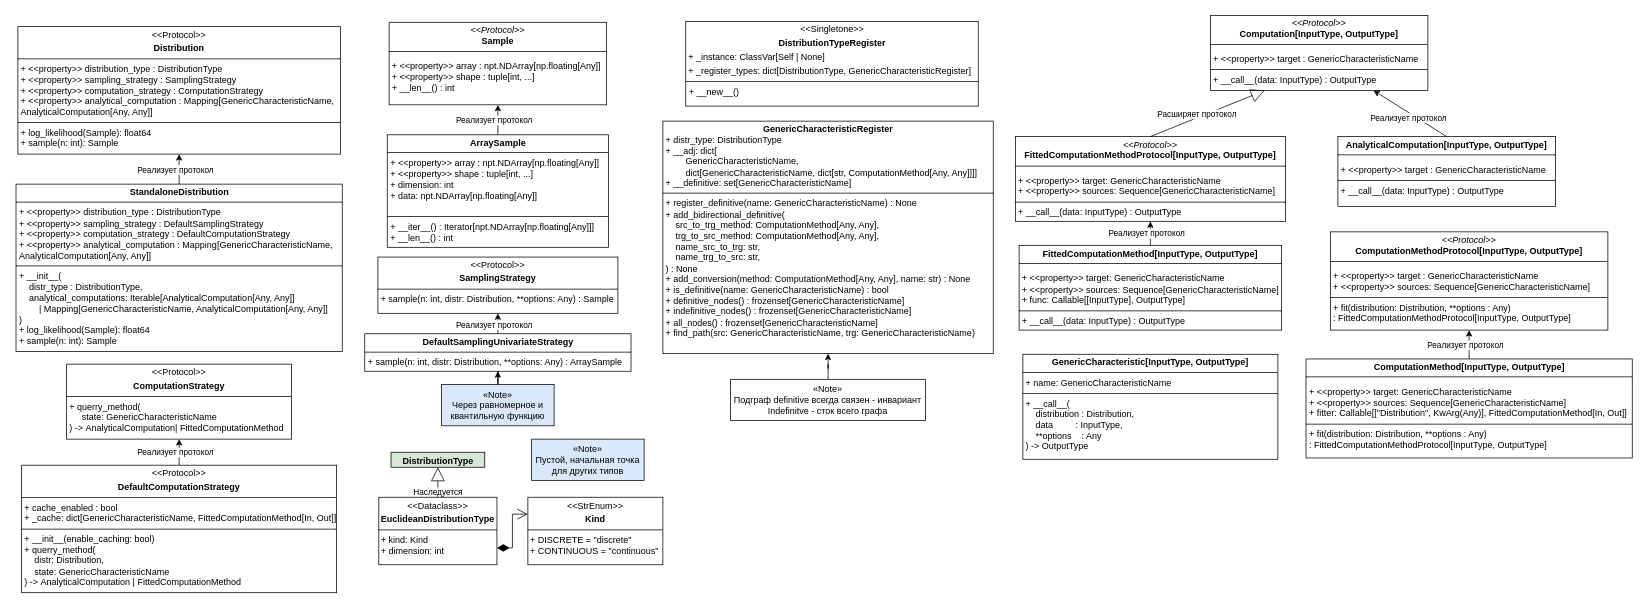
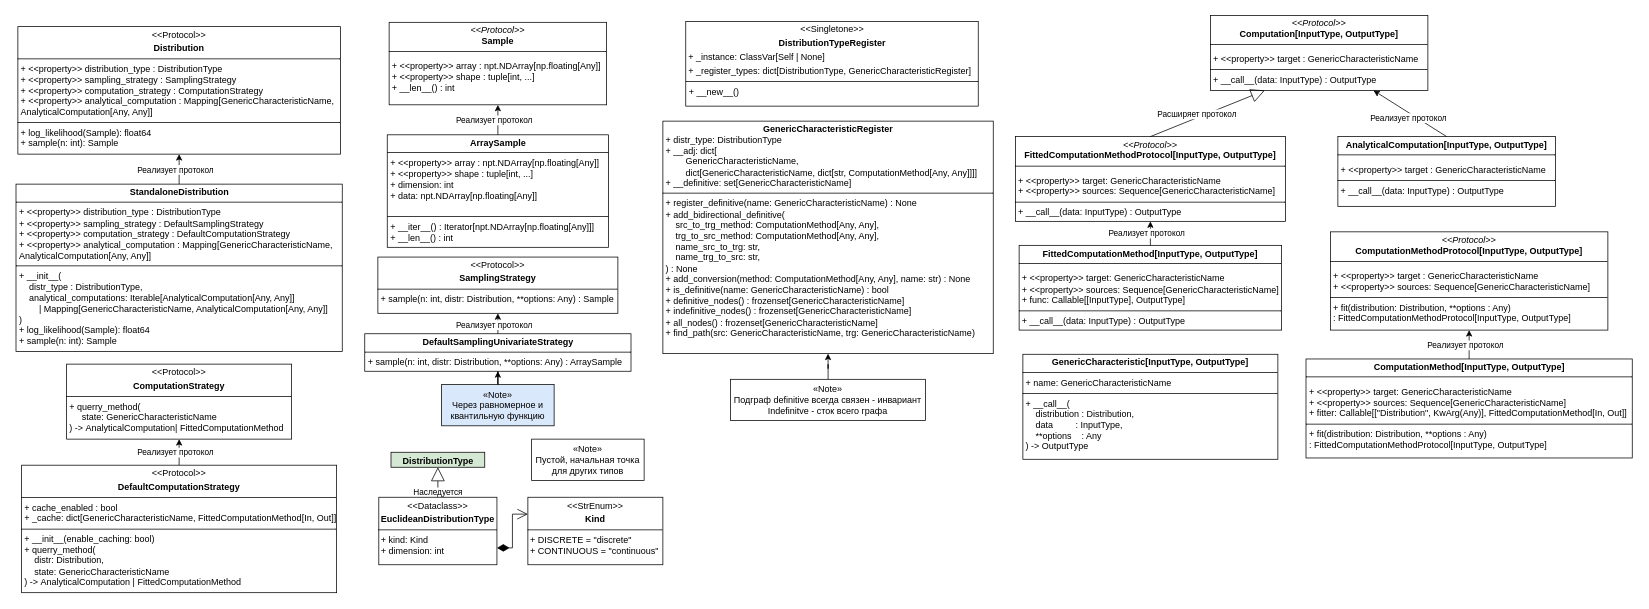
node "«Note» Пустой, начальная точка для других типов": fillcolor #dae8fc -> #ffffff
